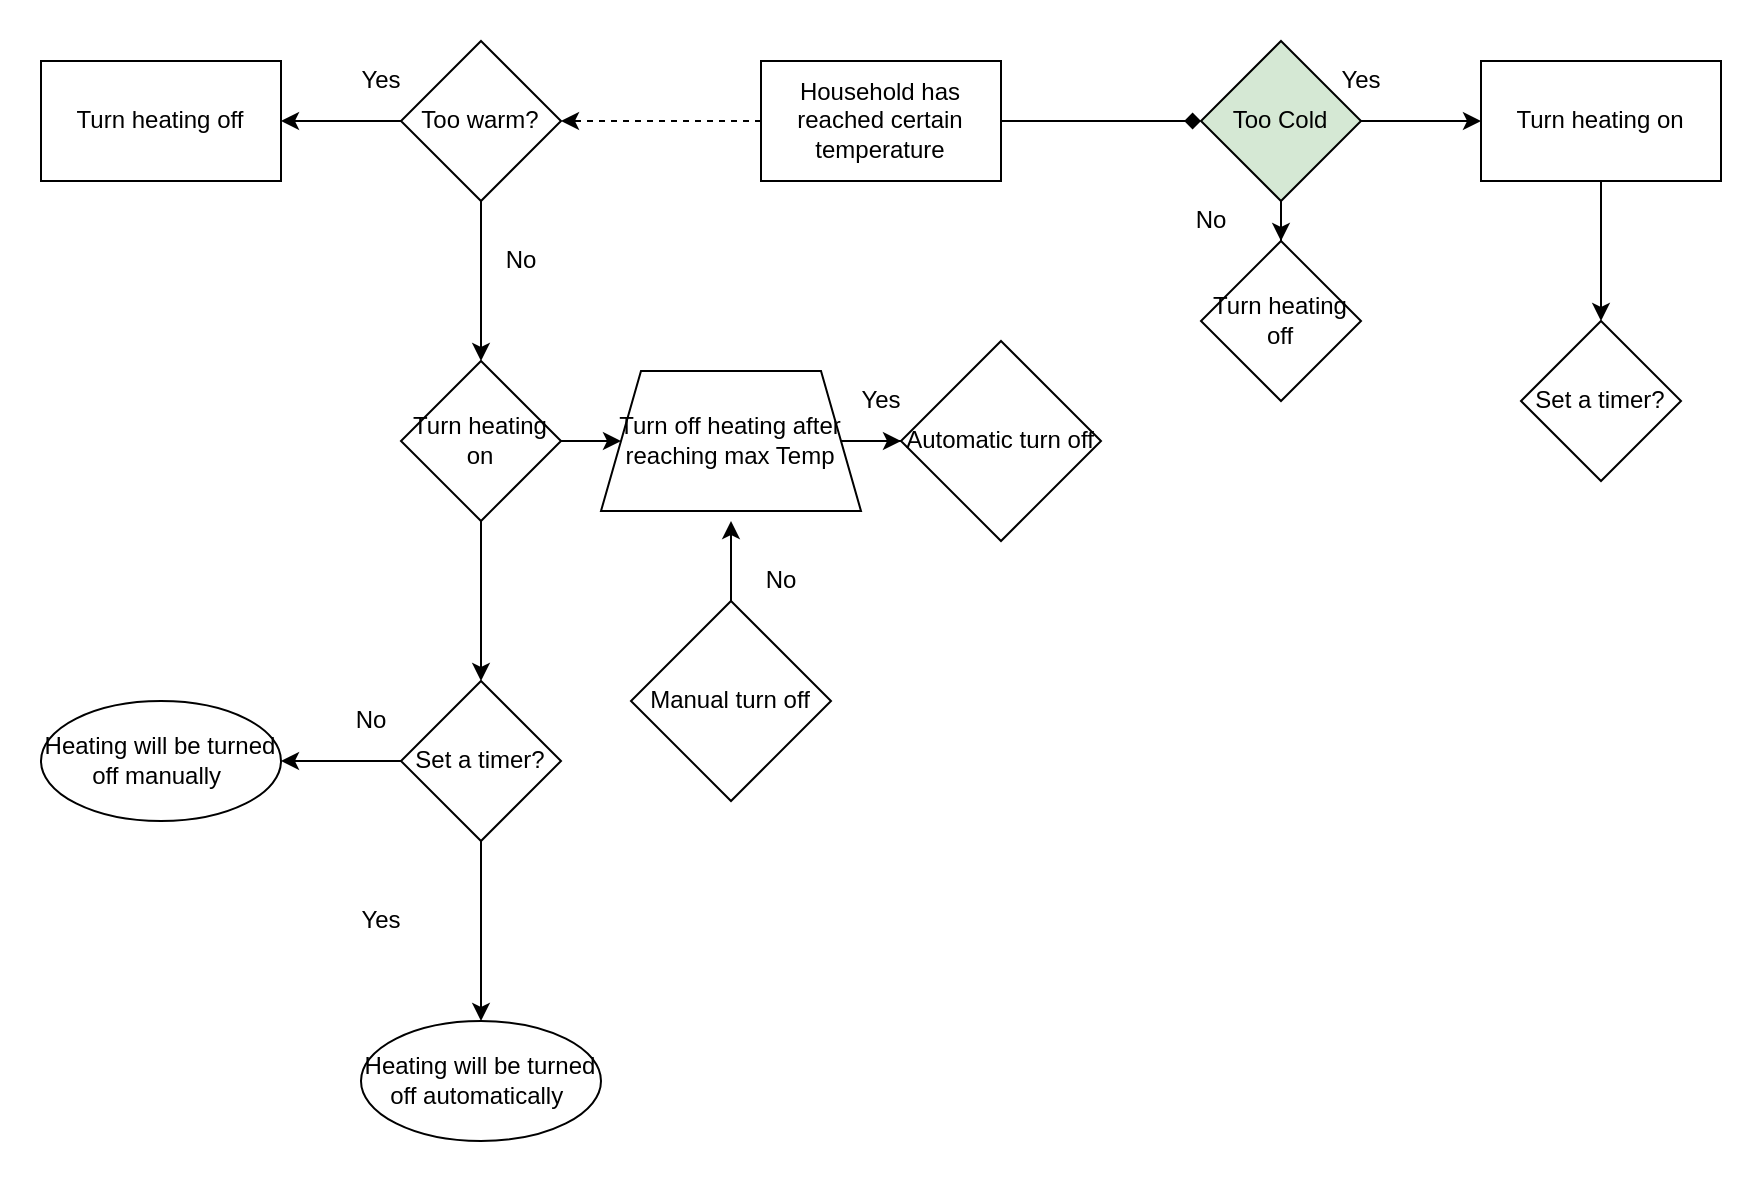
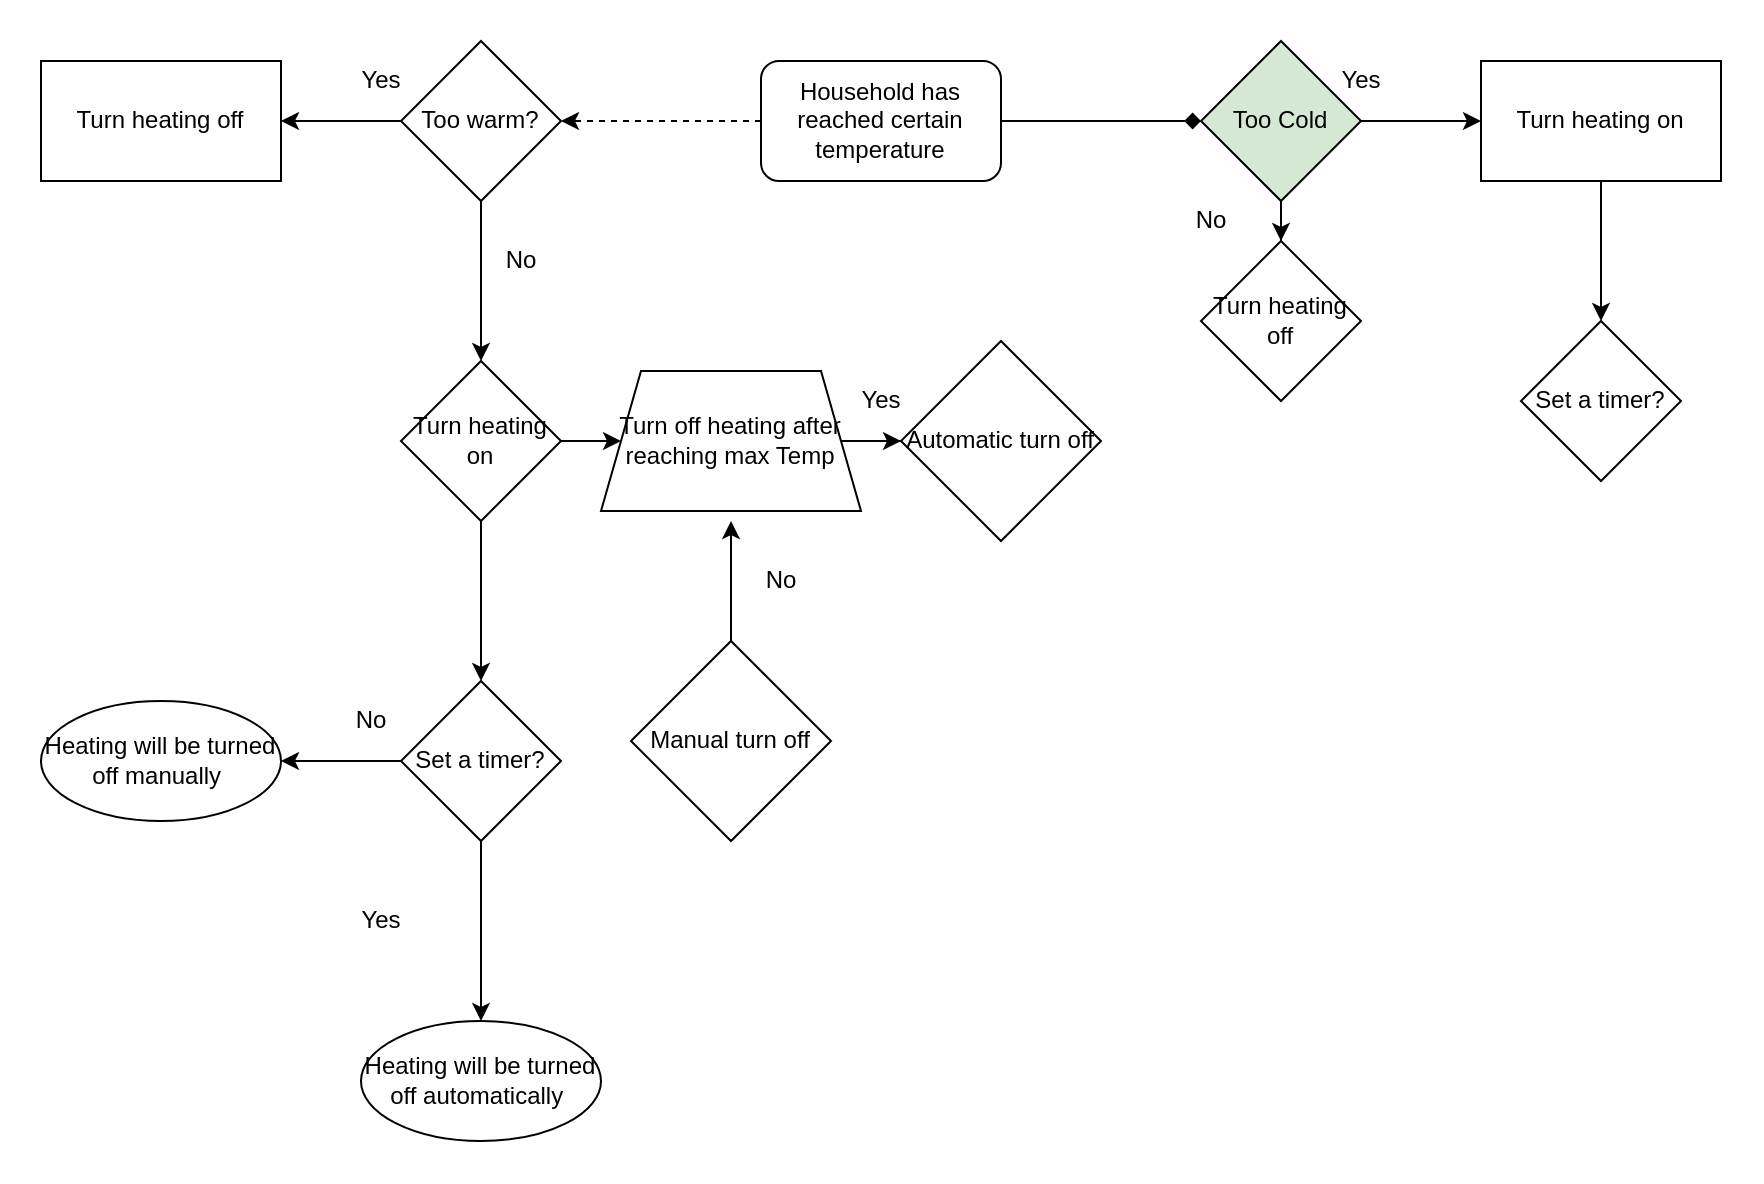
node "Household has reached certain temperature": shape rectangle -> rounded rectangle
node "Manual turn off": moved (731, 701) -> (731, 741)
